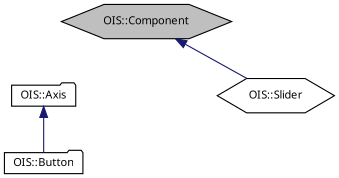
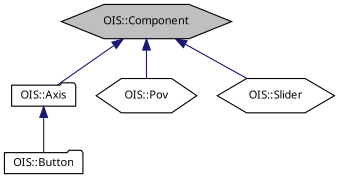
edge "OIS::Axis" -> "OIS::Component": added
node "OIS::Pov": added
